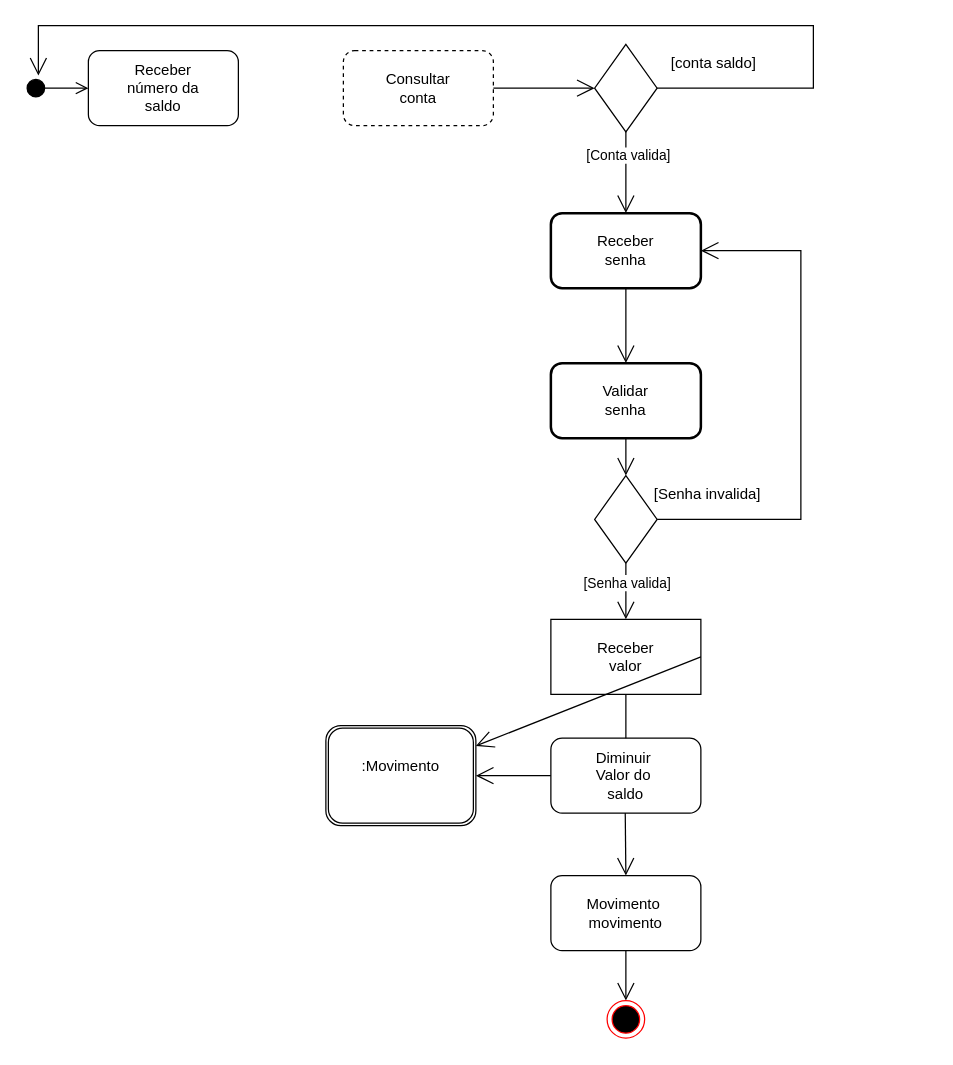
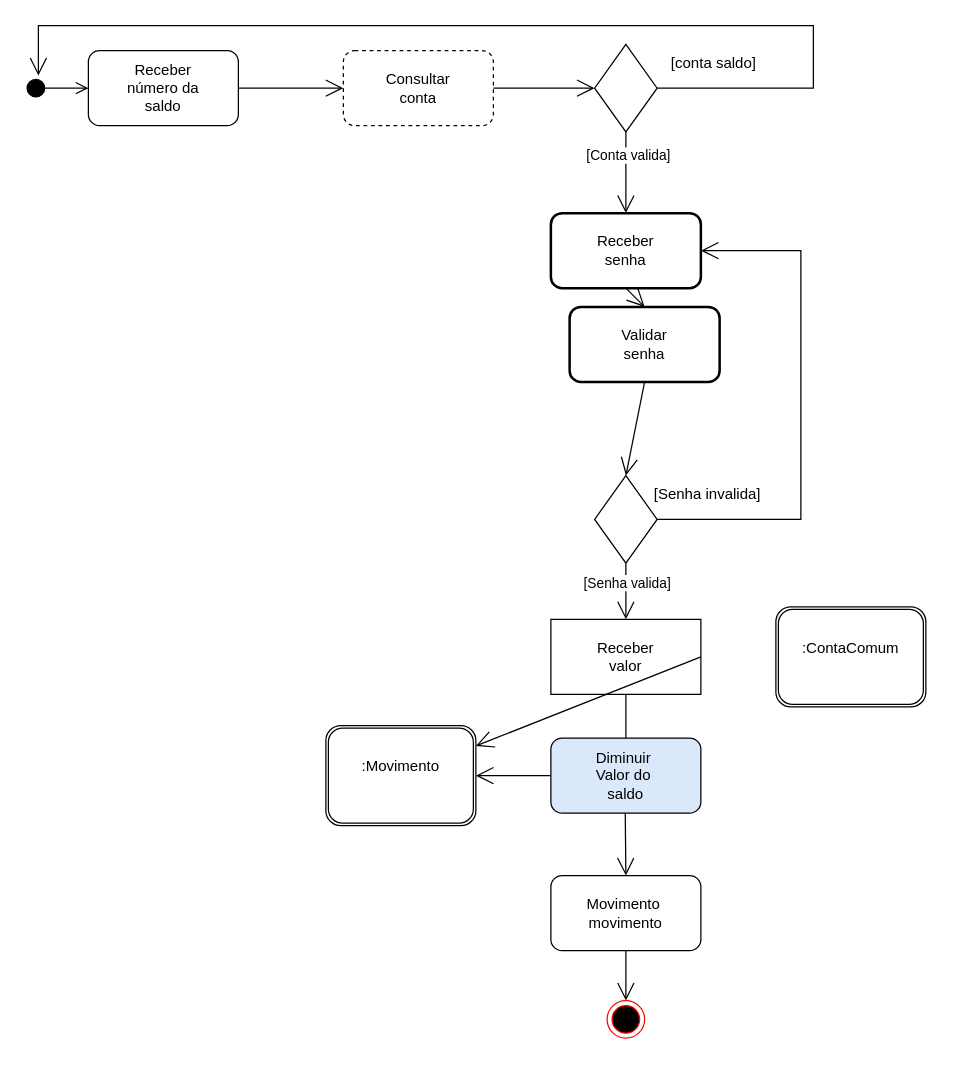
edge "Receber número da saldo" -> "Consultar conta": added
node "Validar senha": moved (626, 401) -> (644, 344)
node ":ContaComum": added
node "Diminuir Valor do saldo": fillcolor #ffffff -> #dae8fc
